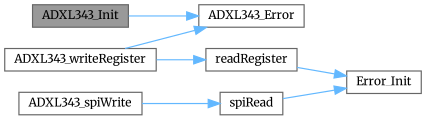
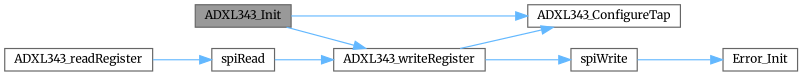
node "ADXL343_Error": label "ADXL343_Error" -> "ADXL343_ConfigureTap"
edge "ADXL343_Init" -> "ADXL343_writeRegister": added
node "readRegister": label "readRegister" -> "spiWrite"
edge "spiRead" -> "Error_Init": now "spiRead" -> "ADXL343_writeRegister"
node "ADXL343_spiWrite": label "ADXL343_spiWrite" -> "ADXL343_readRegister"
